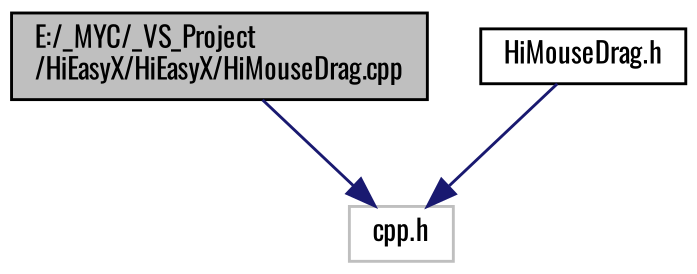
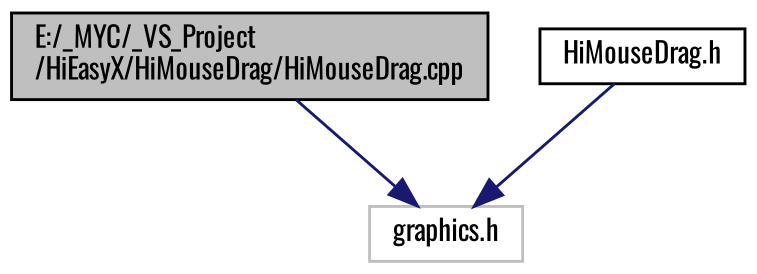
node "E:/_MYC/_VS_Project /HiEasyX/HiEasyX/HiMouseDrag.cpp": label "E:/_MYC/_VS_Project /HiEasyX/HiEasyX/HiMouseDrag.cpp" -> "E:/_MYC/_VS_Project /HiEasyX/HiMouseDrag/HiMouseDrag.cpp"
node "cpp.h": label "cpp.h" -> "graphics.h"
